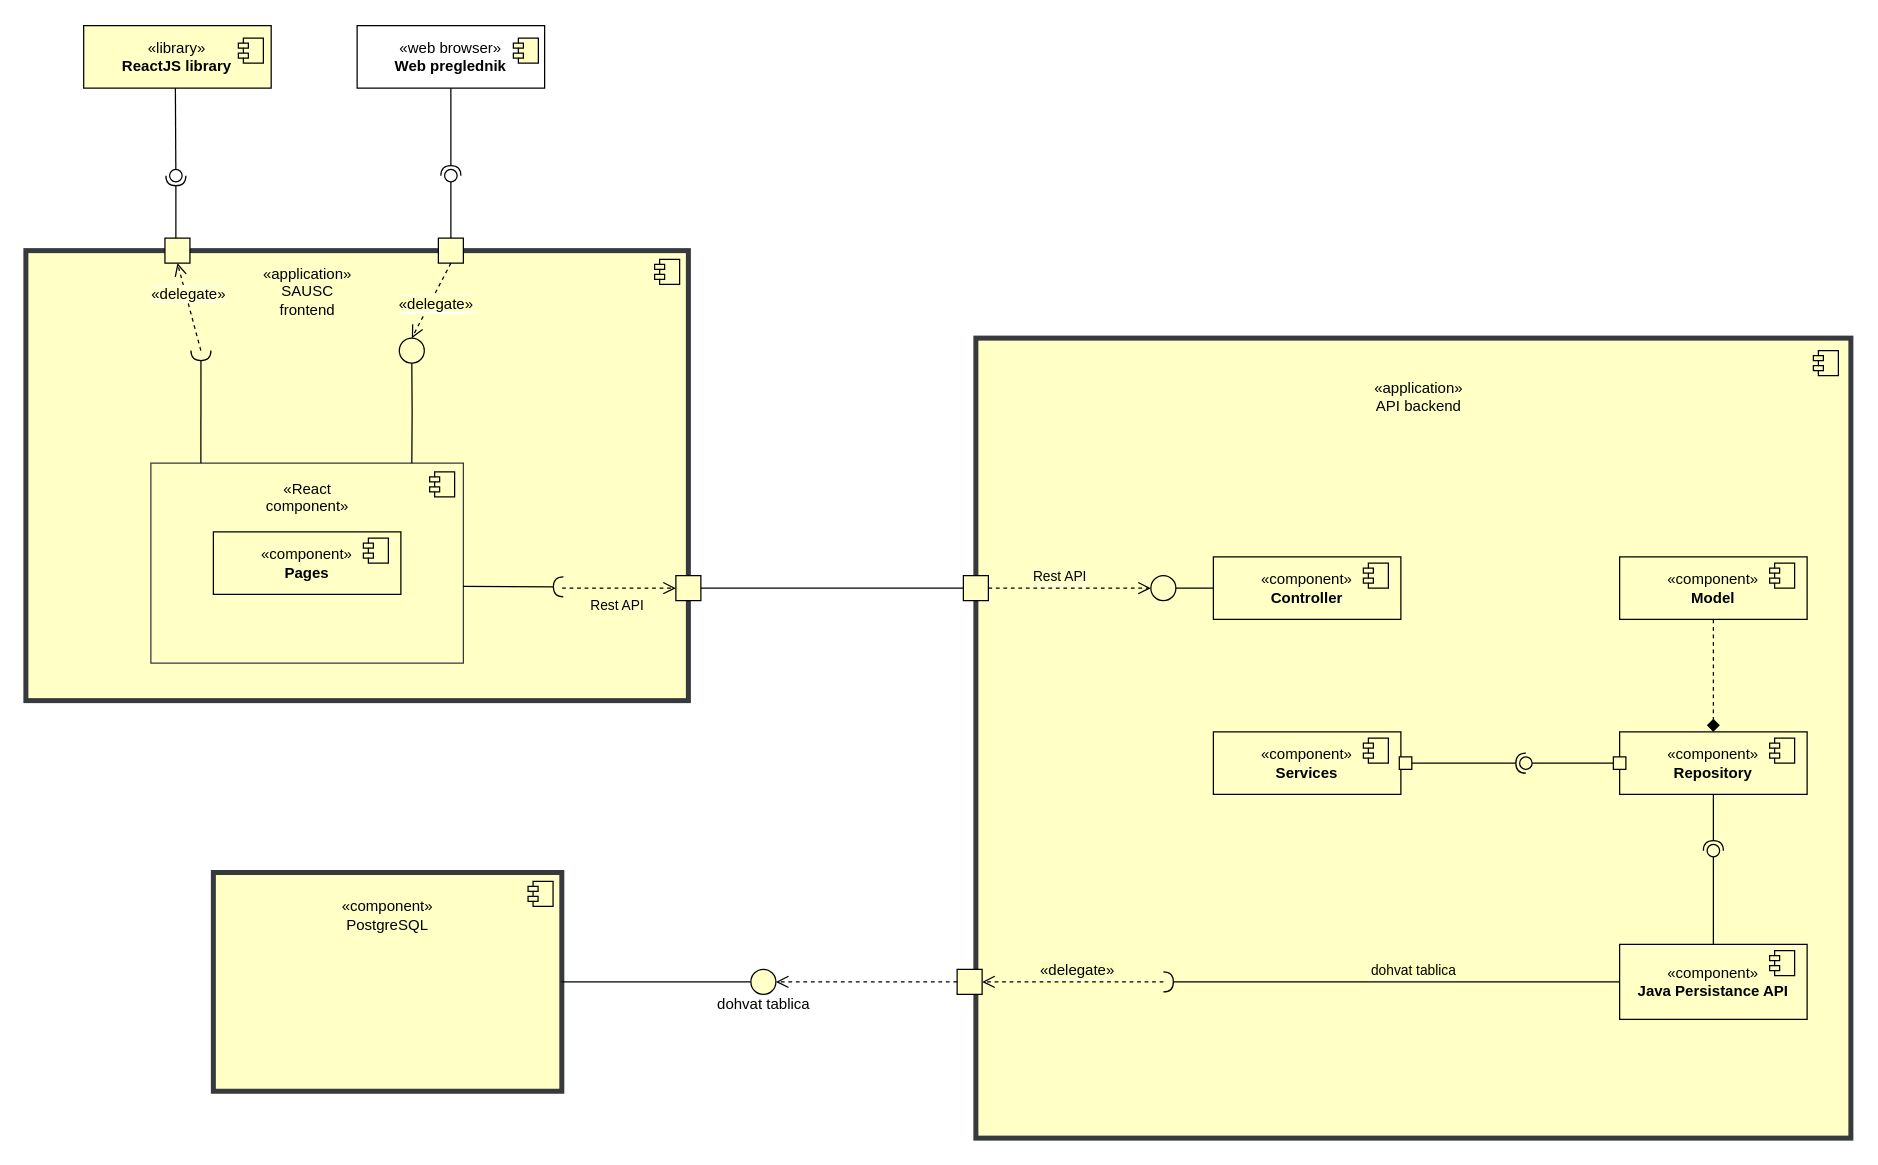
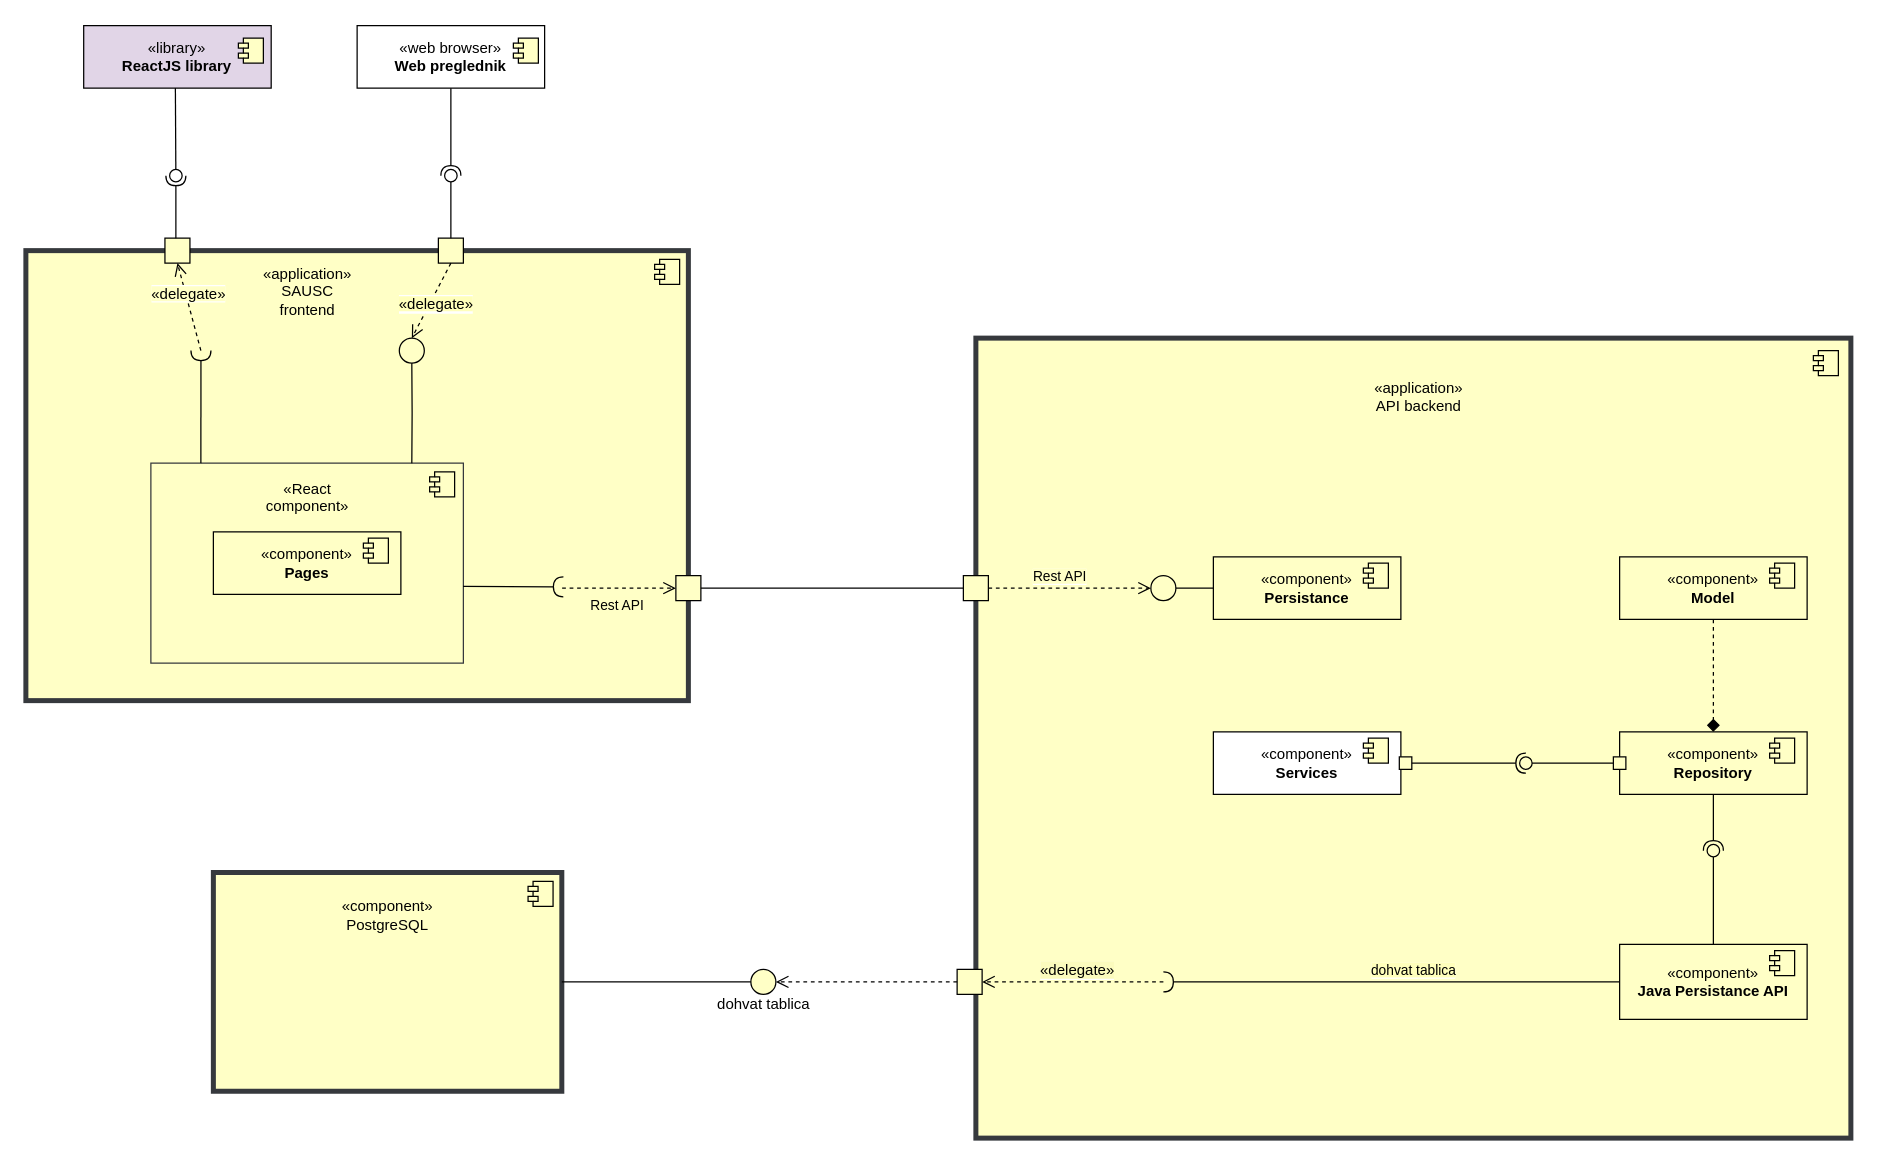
node "«library» ReactJS library": fillcolor #ffffc6 -> #e1d5e7
node "«component» Controller": label "«component» Controller" -> "«component» Persistance"
node "«component» Services": fillcolor #ffffc6 -> #ffffff
